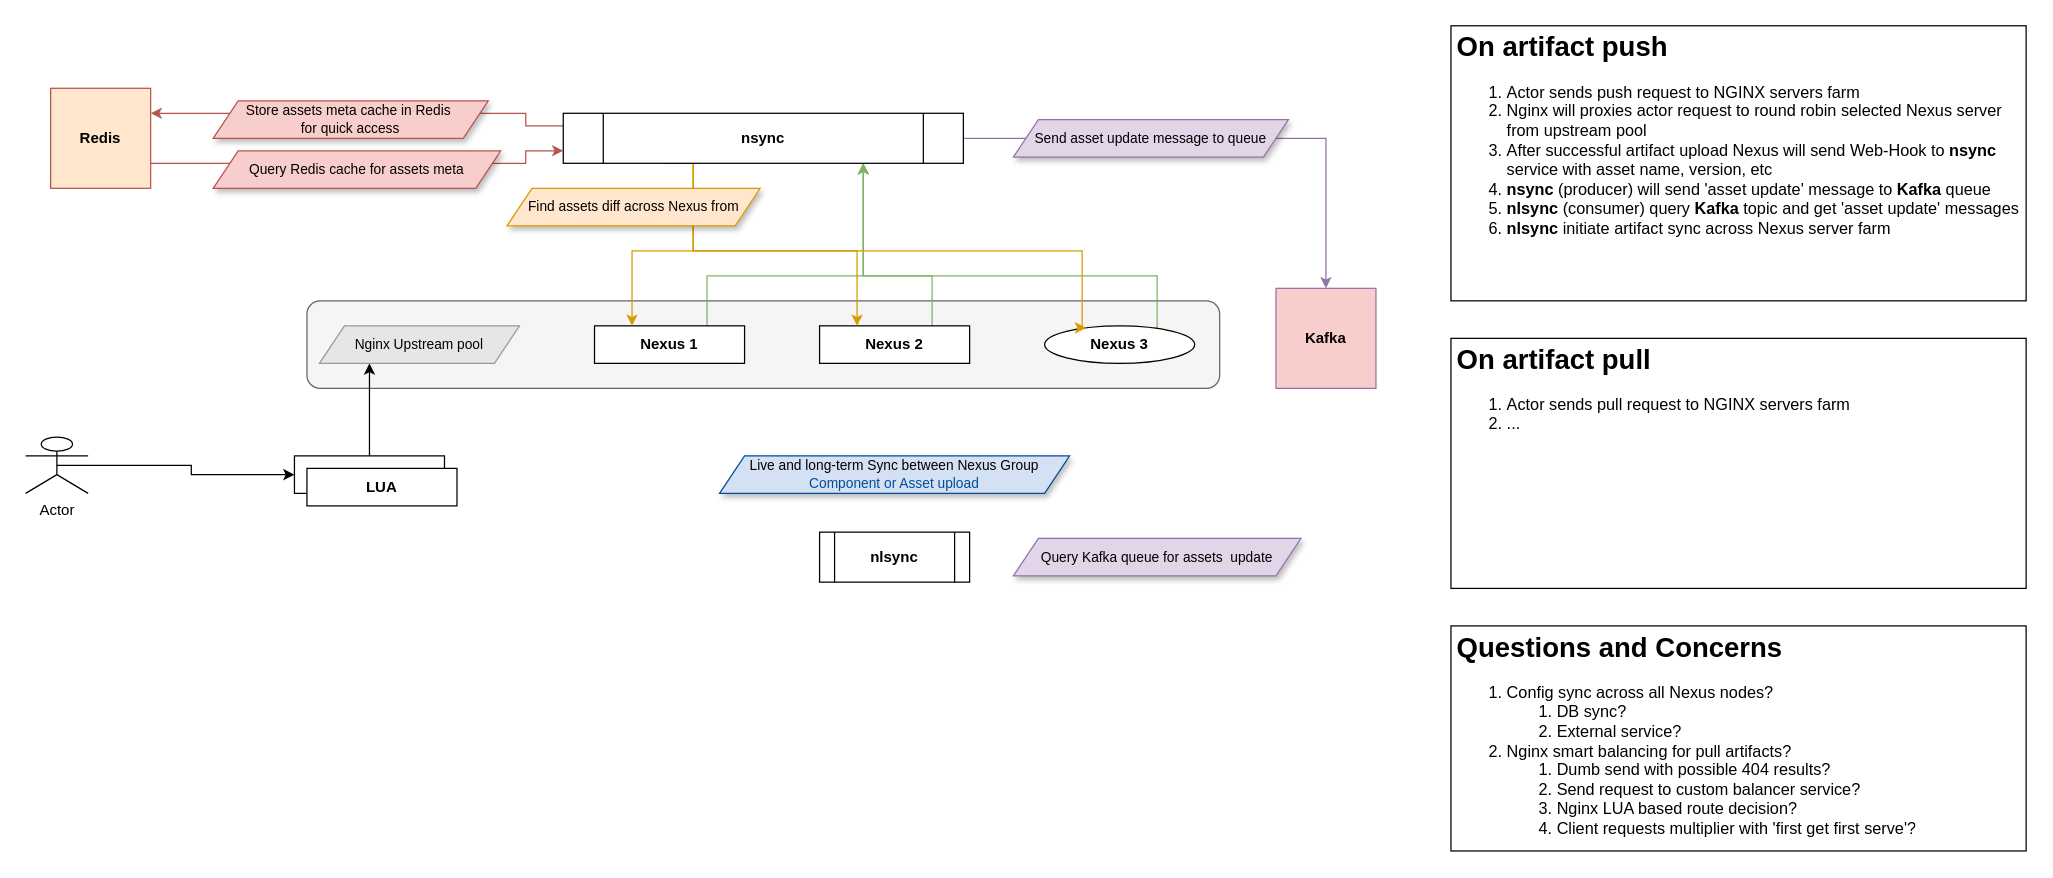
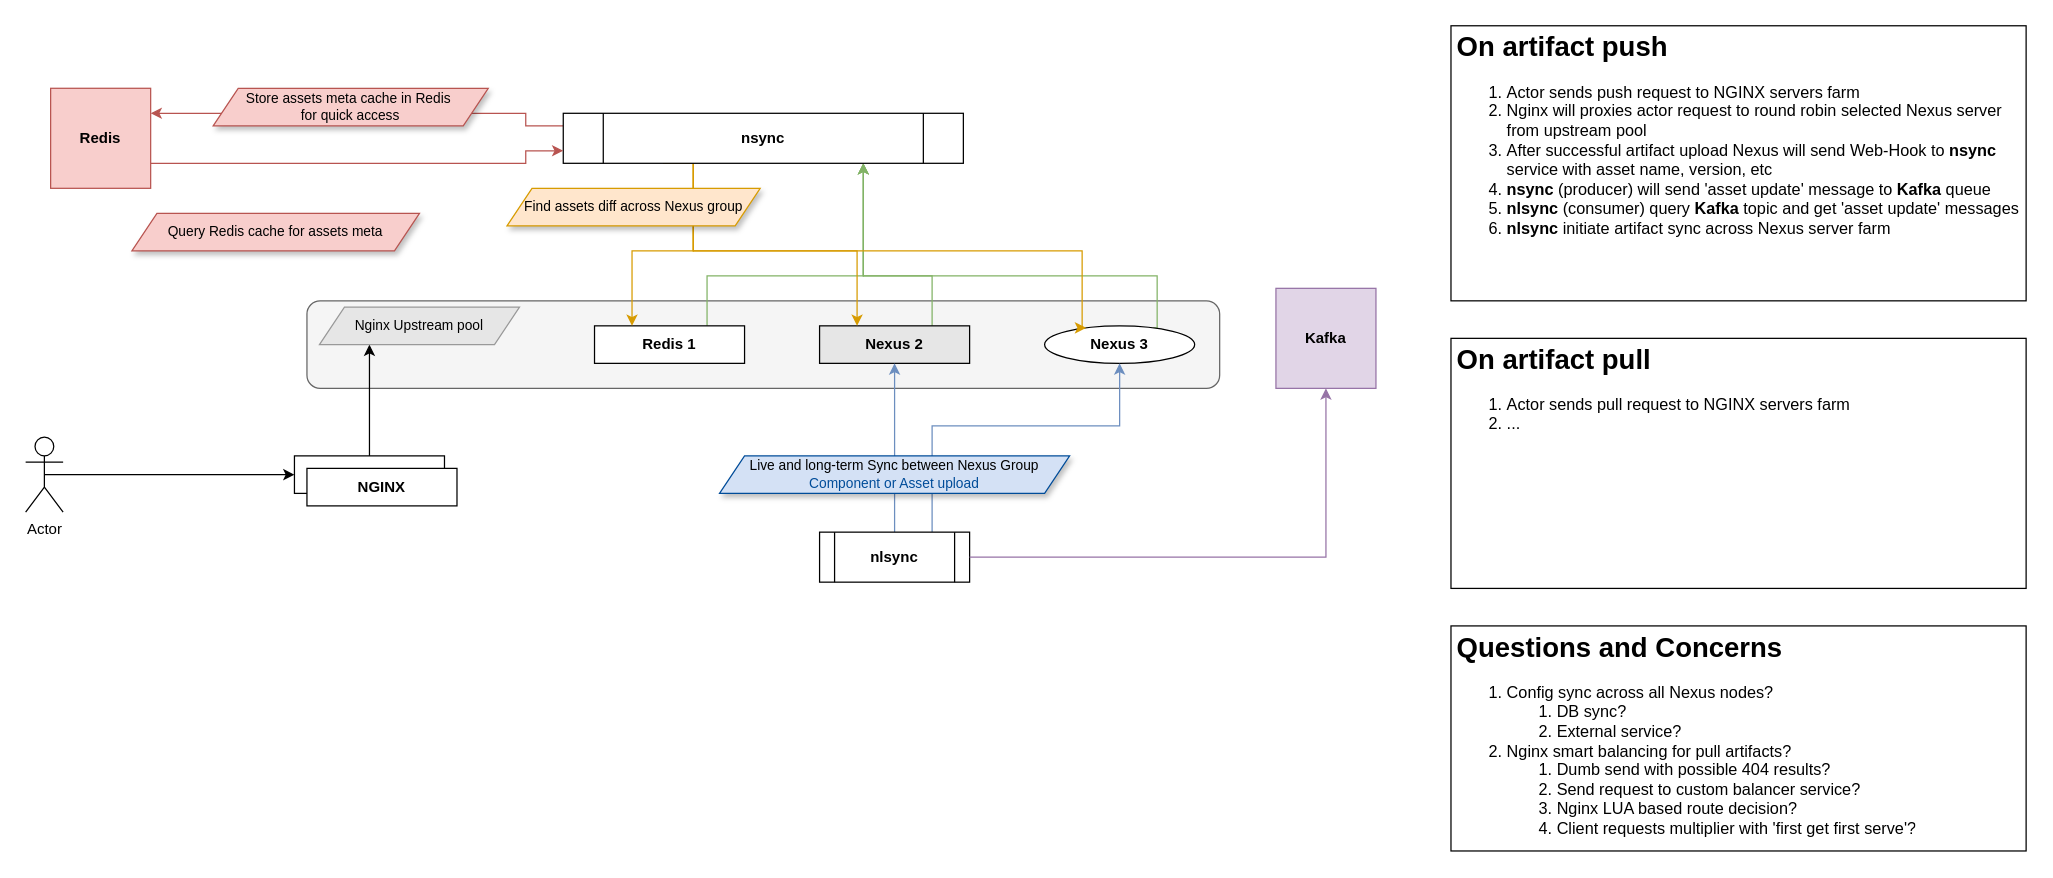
node "Store assets meta cache in Redis for quick access": moved (351, 119) -> (351, 107)
node "Redis": fillcolor #ffe6cc -> #f8cecc
edge "nsync" -> "Kafka": removed
node "Send asset update message to queue": removed
node "Query Redis cache for assets meta": moved (357, 169) -> (276, 232)
node "Find assets diff across Nexus from": label "Find assets diff across Nexus from" -> "Find assets diff across Nexus group"
node "Kafka": fillcolor #f8cecc -> #e1d5e7
node "Nginx Upstream pool": moved (419, 344) -> (419, 326)
node "Nexus 1": label "Nexus 1" -> "Redis 1"
node "Nexus 2": fillcolor #ffffff -> #e6e6e6
edge "nlsync" -> "Nexus 2": added
edge "nlsync" -> "Nexus 3": added
node "Actor": size 63x56 -> 38x75
node "LUA": label "LUA" -> "NGINX"
edge "nlsync" -> "Kafka": added
node "Query Kafka queue for assets update": removed
